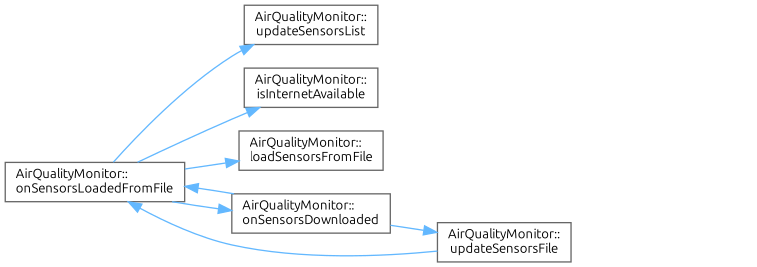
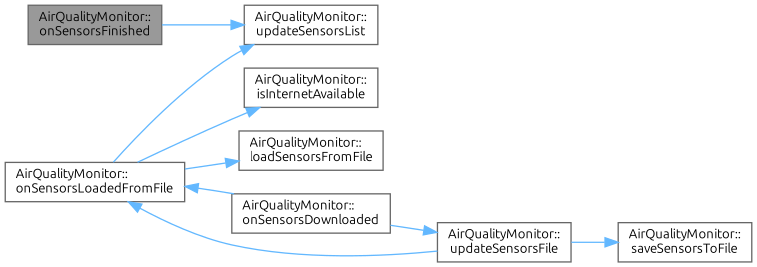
node "AirQualityMonitor:: onSensorsFinished": added
edge "AirQualityMonitor:: onSensorsLoadedFromFile" -> "AirQualityMonitor:: onSensorsDownloaded": removed
node "AirQualityMonitor:: saveSensorsToFile": added
